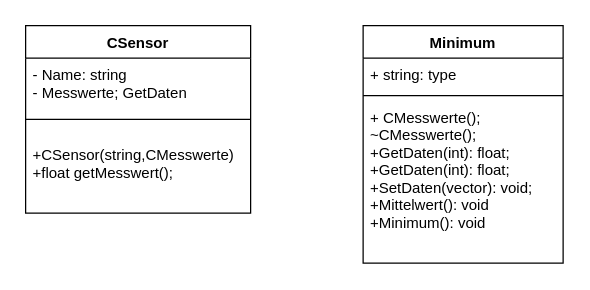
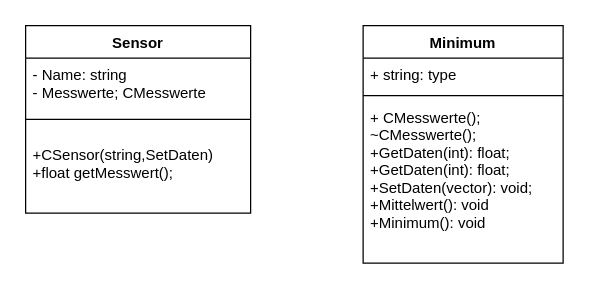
node "CSensor": label "CSensor" -> "Sensor"
node "- Name: string - Messwerte; GetDaten": label "- Name: string - Messwerte; GetDaten" -> "- Name: string - Messwerte; CMesswerte"
node "+CSensor(string,CMesswerte) +float getMesswert();": label "+CSensor(string,CMesswerte) +float getMesswert();" -> "+CSensor(string,SetDaten) +float getMesswert();"
